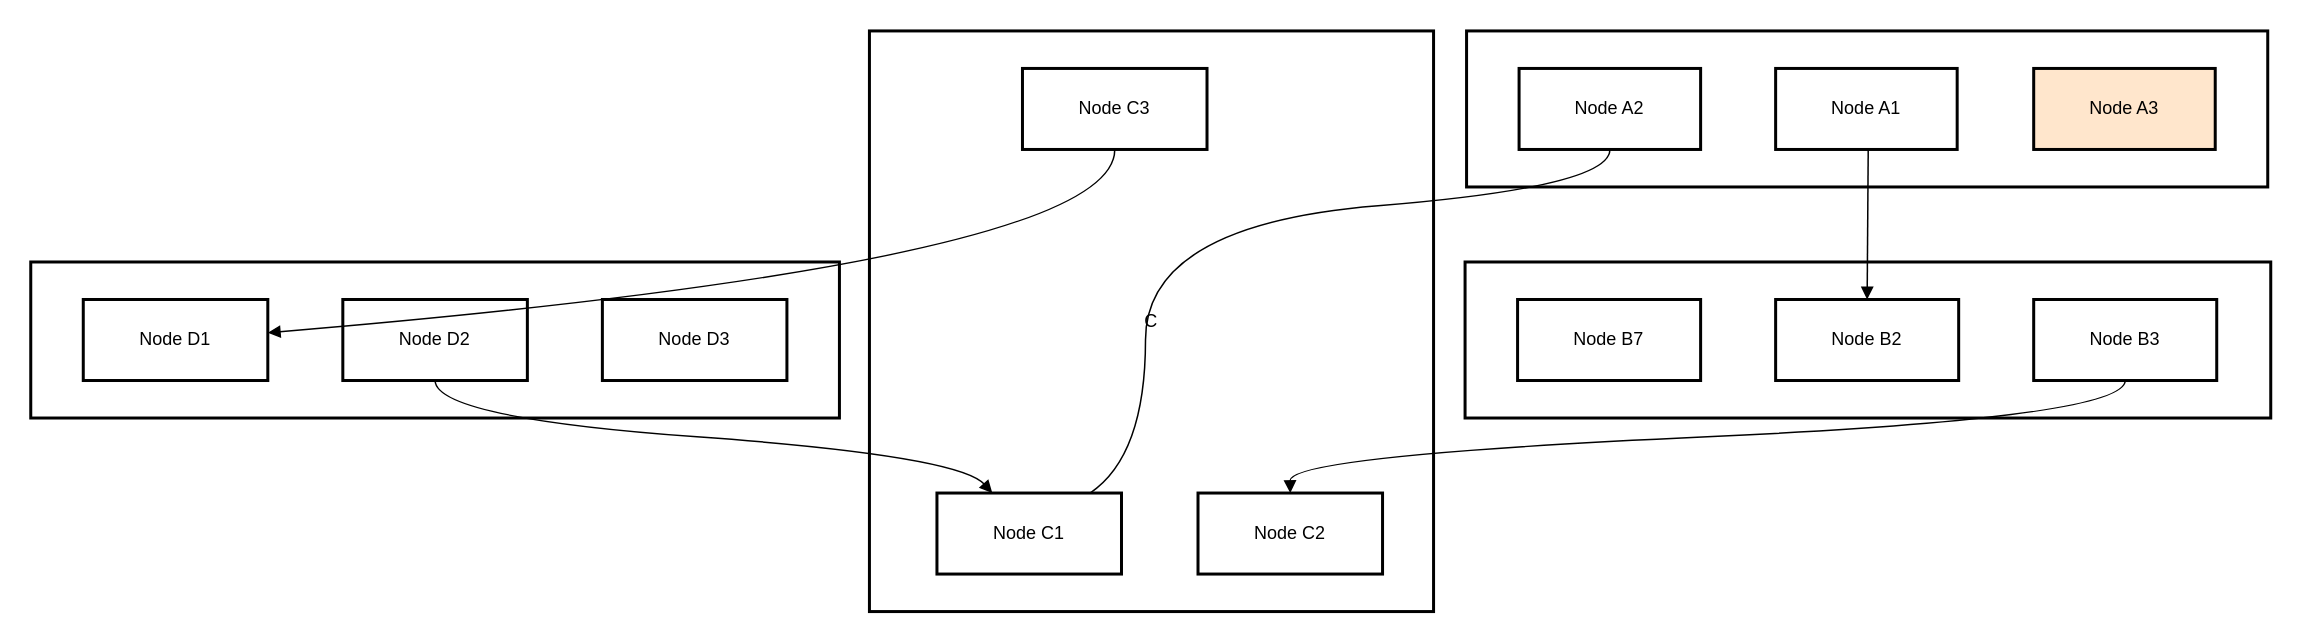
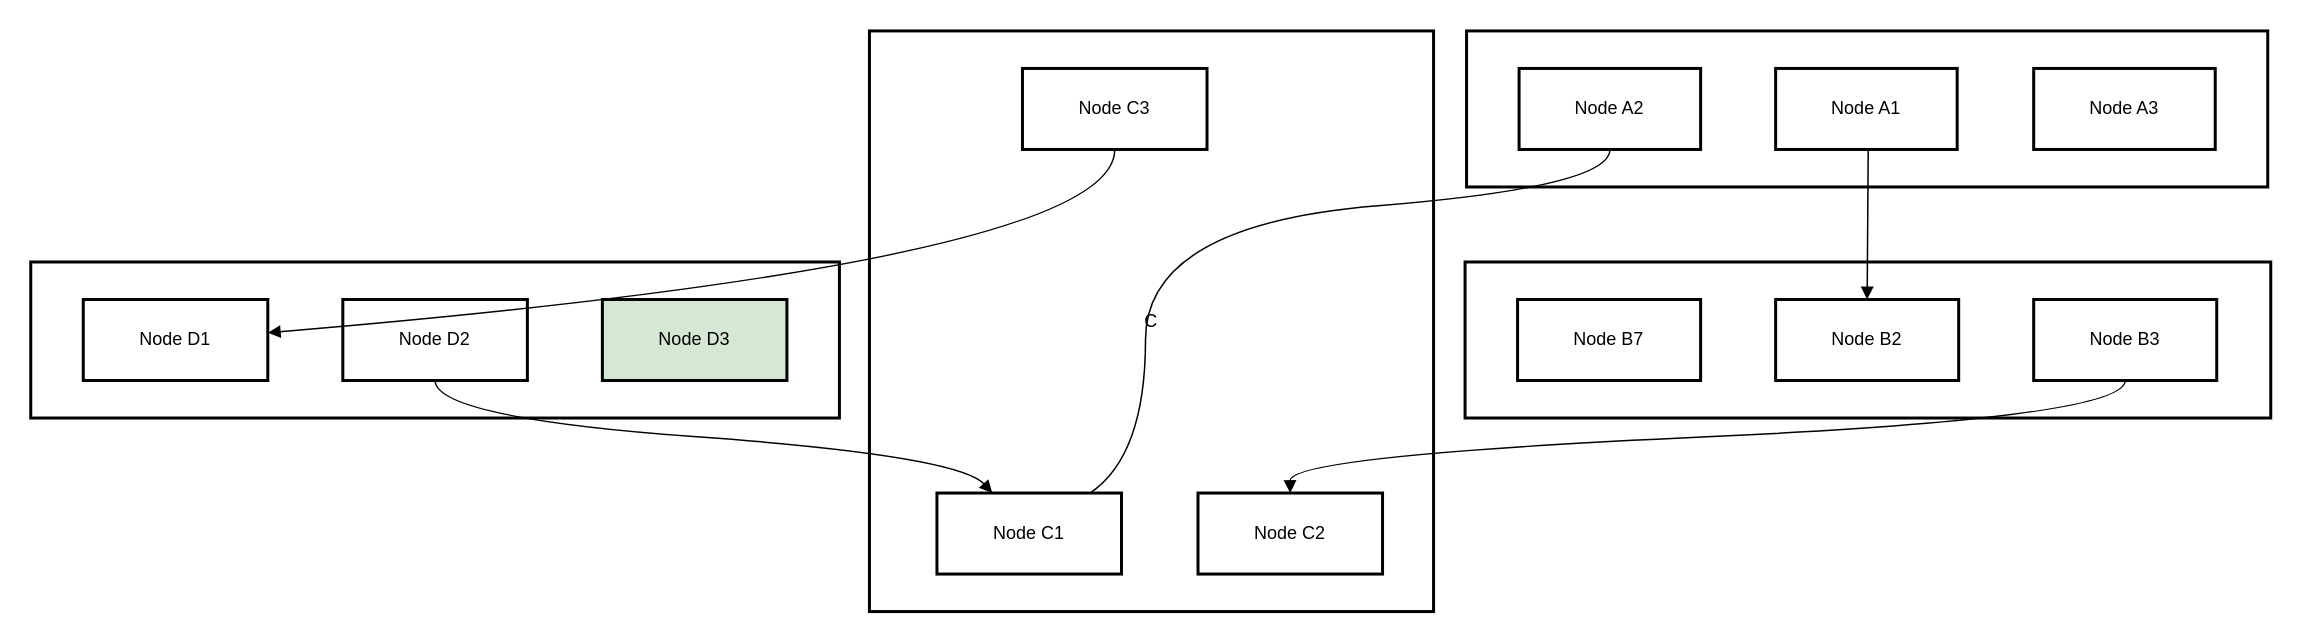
node "Node A3": fillcolor #ffe6cc -> #ffffff
node "Node D3": fillcolor #ffffff -> #d5e8d4
